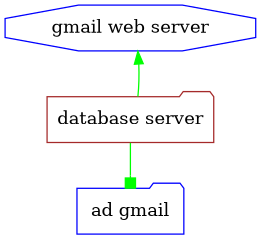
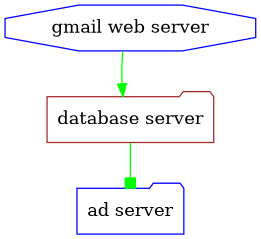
edge "database server" -> "gmail web server": reversed
node "ad gmail": label "ad gmail" -> "ad server"
